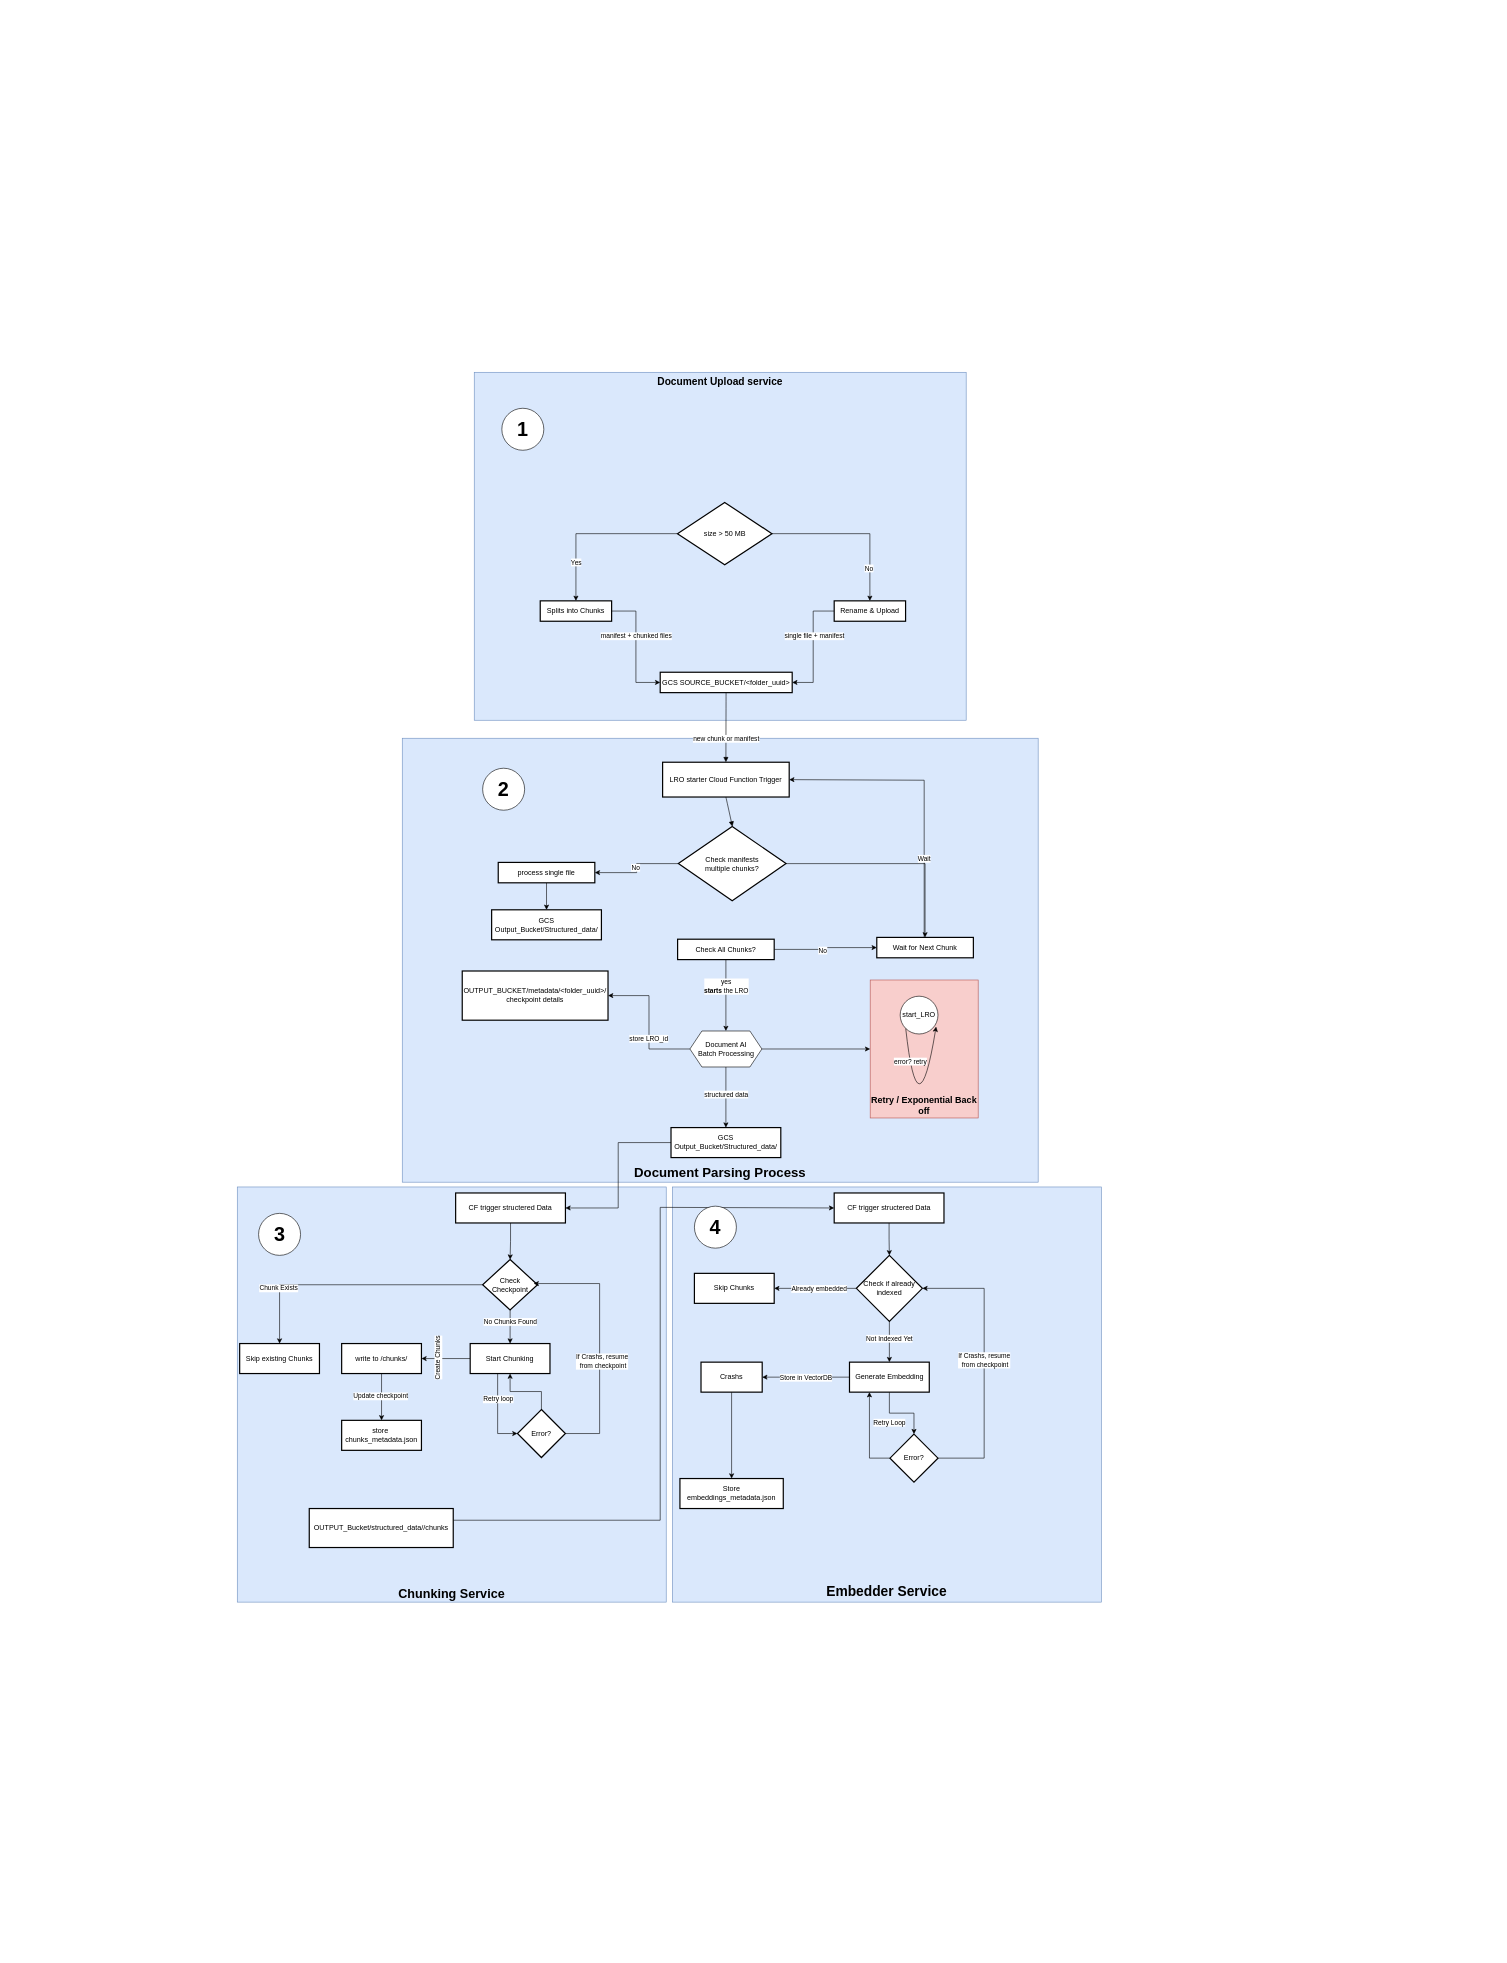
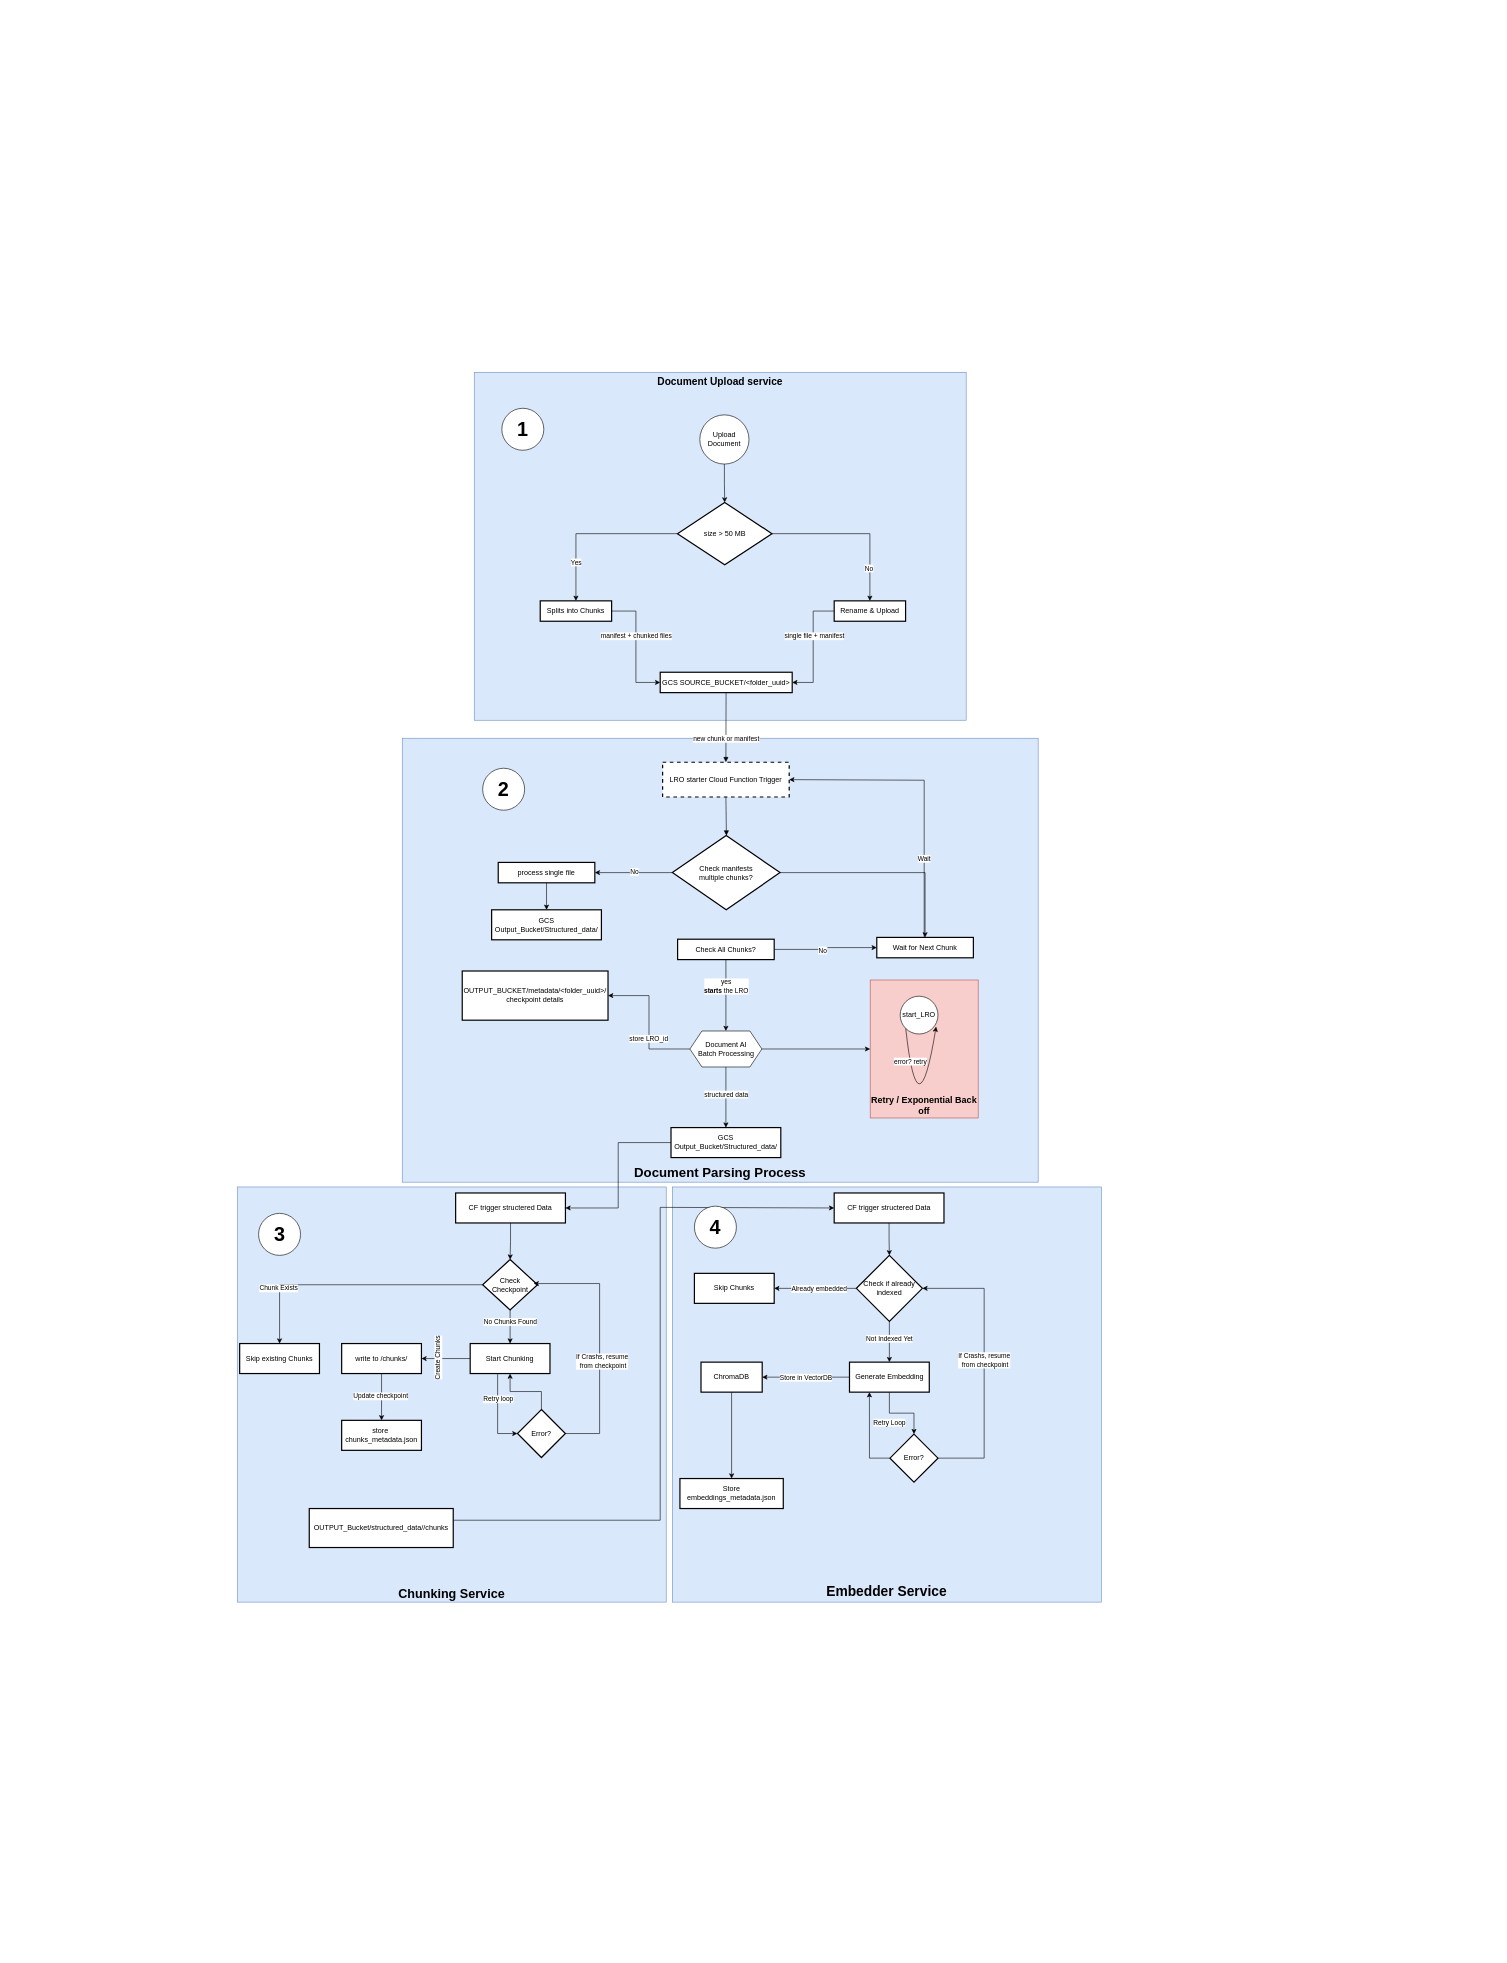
node "Upload Document": added
edge "Upload Document" -> "size > 50 MB": added
node "LRO starter Cloud Function Trigger": style solid -> dashed
node "Check manifests multiple chunks?": moved (732, 864) -> (726, 873)
node "Crashs": label "Crashs" -> "ChromaDB"
